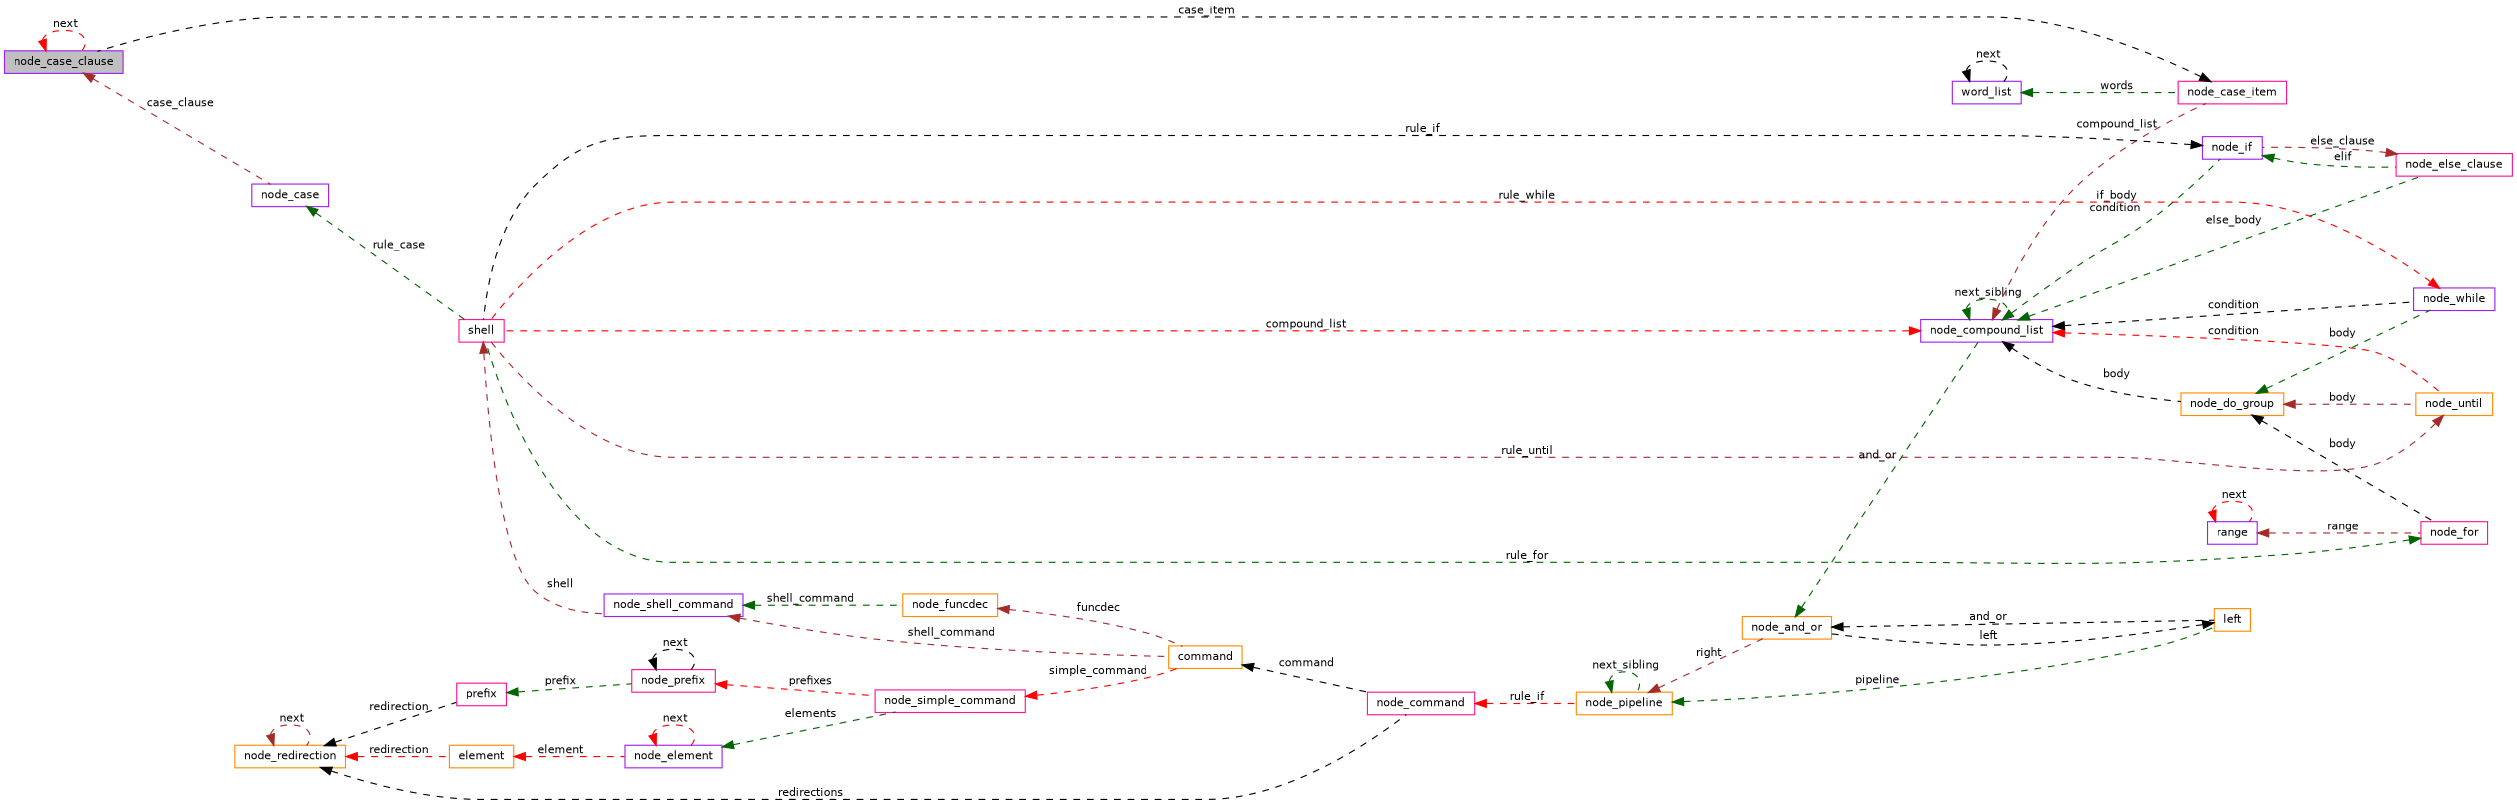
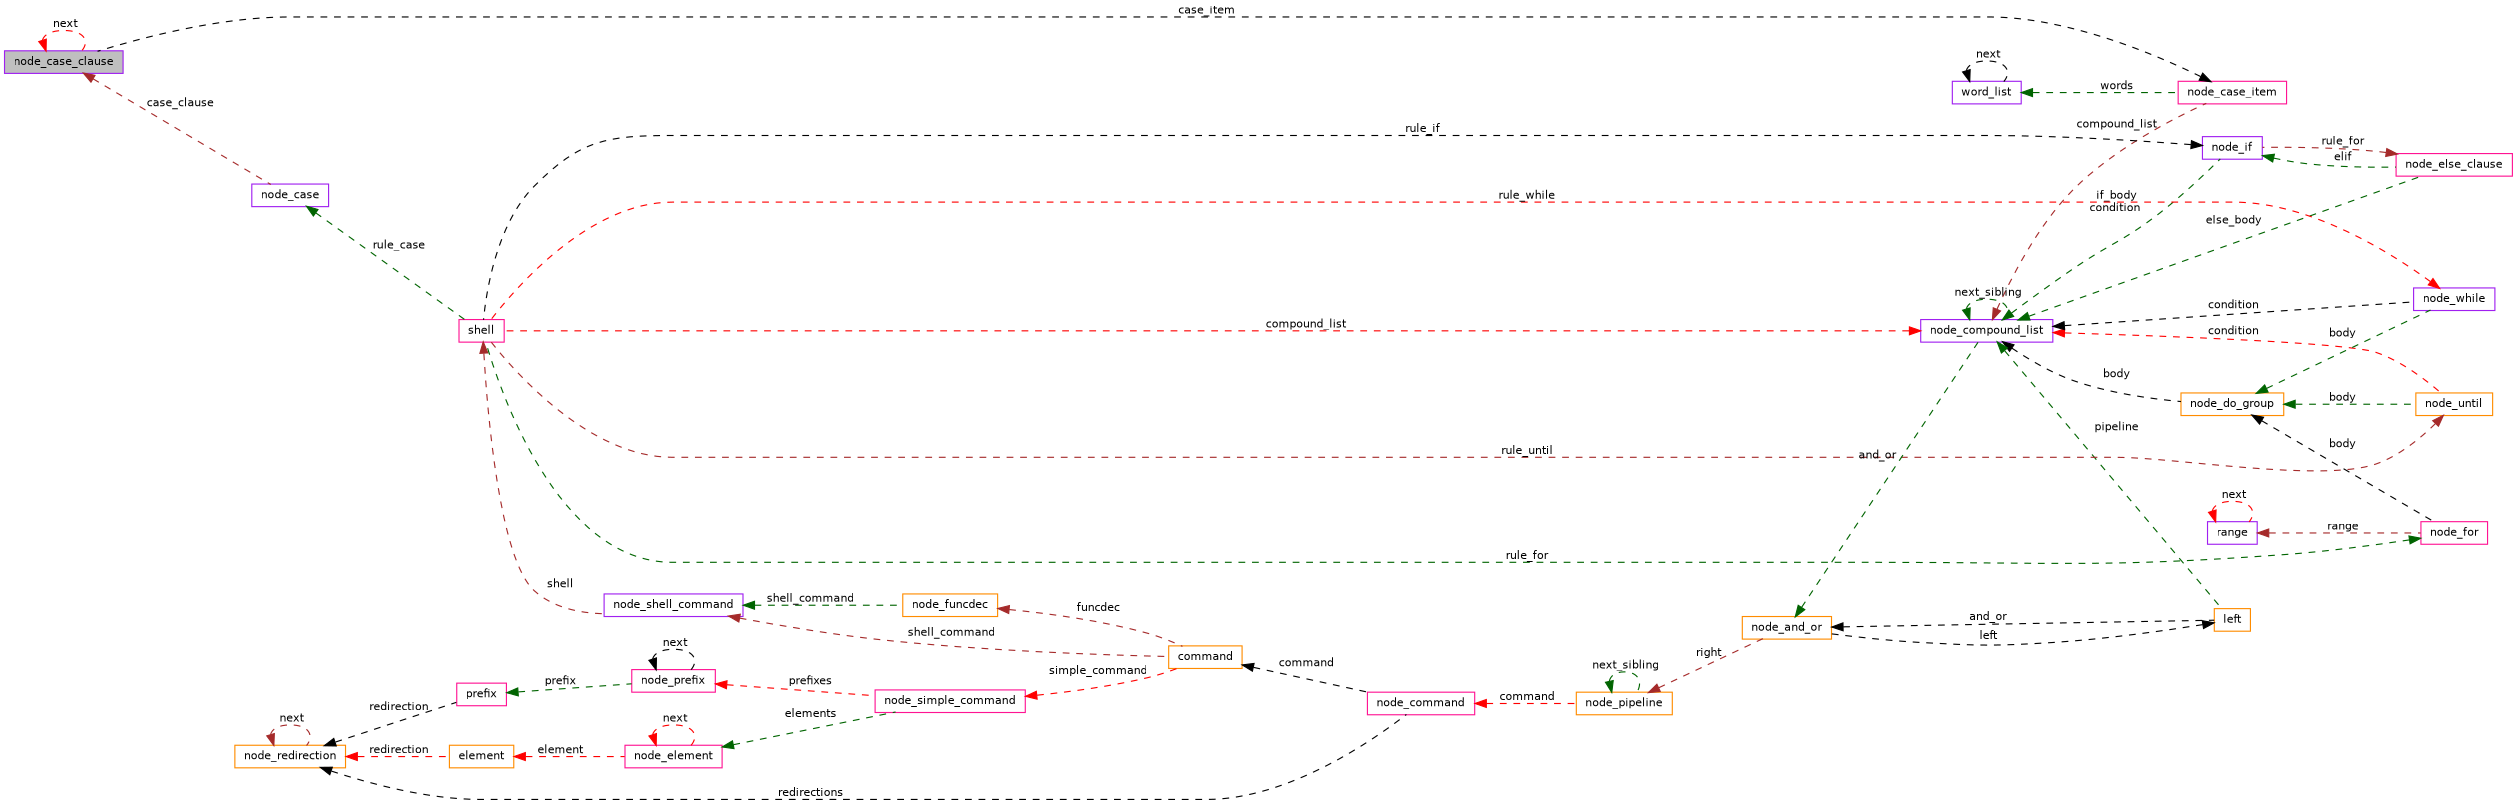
edge "node_if" -> "node_else_clause": label " else_clause" -> " rule_for"
edge "node_until" -> "node_do_group": color brown -> darkgreen
edge "left" -> "node_pipeline": now "left" -> "node_compound_list"
edge "node_pipeline" -> "node_command": label " rule_if" -> " command"
node "node_element": color purple -> deeppink
